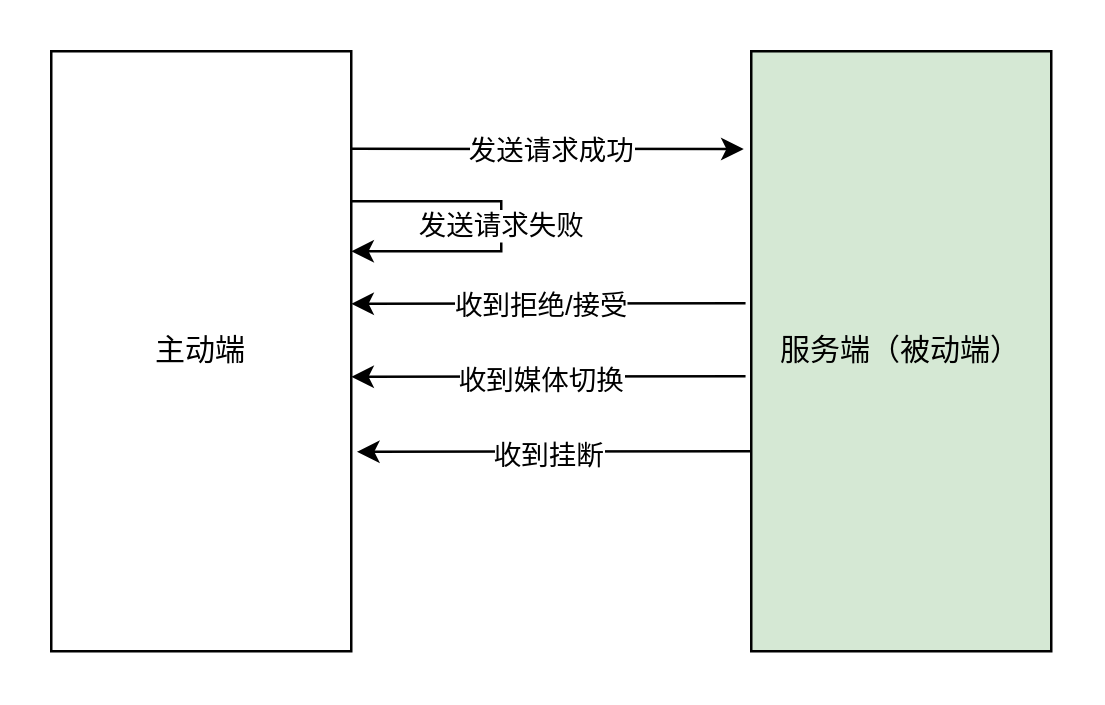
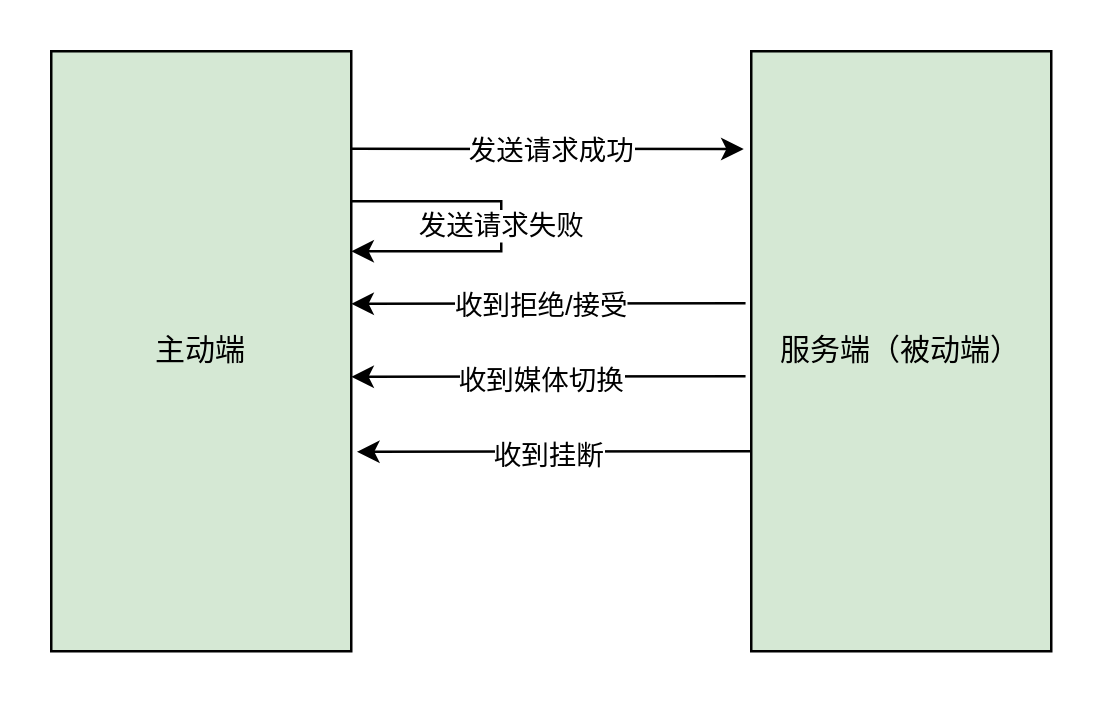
node "主动端": fillcolor #ffffff -> #d5e8d4
